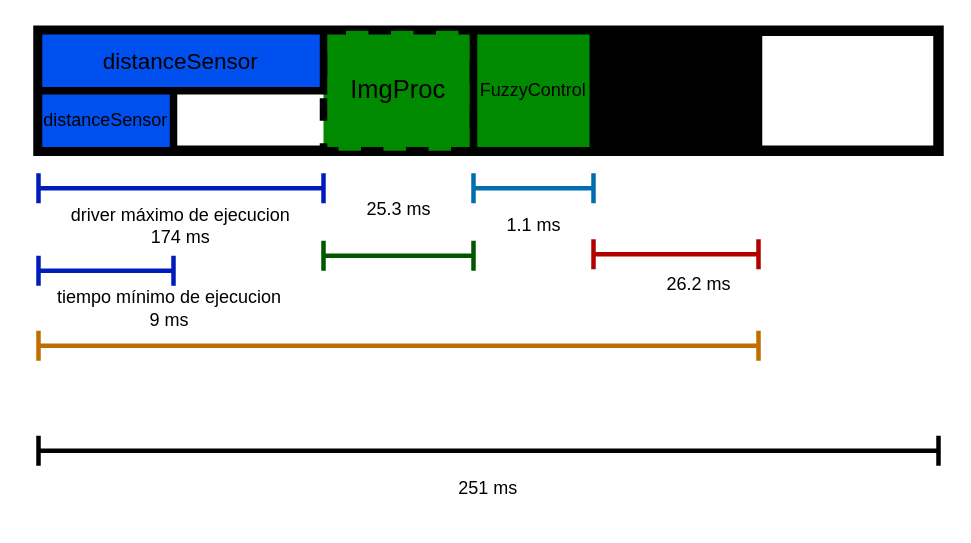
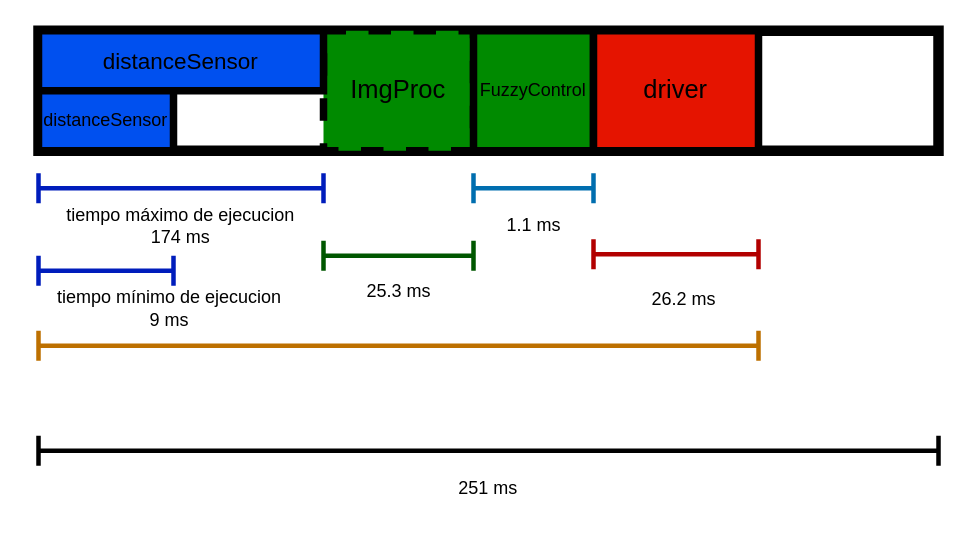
node "driver": fillcolor #000000 -> #e51400
node "25.3 ms": moved (398, 209) -> (398, 292)
node "driver máximo de ejecucion 174 ms": label "driver máximo de ejecucion 174 ms" -> "tiempo máximo de ejecucion 174 ms"
node "26.2 ms": moved (698, 284) -> (683, 299)
